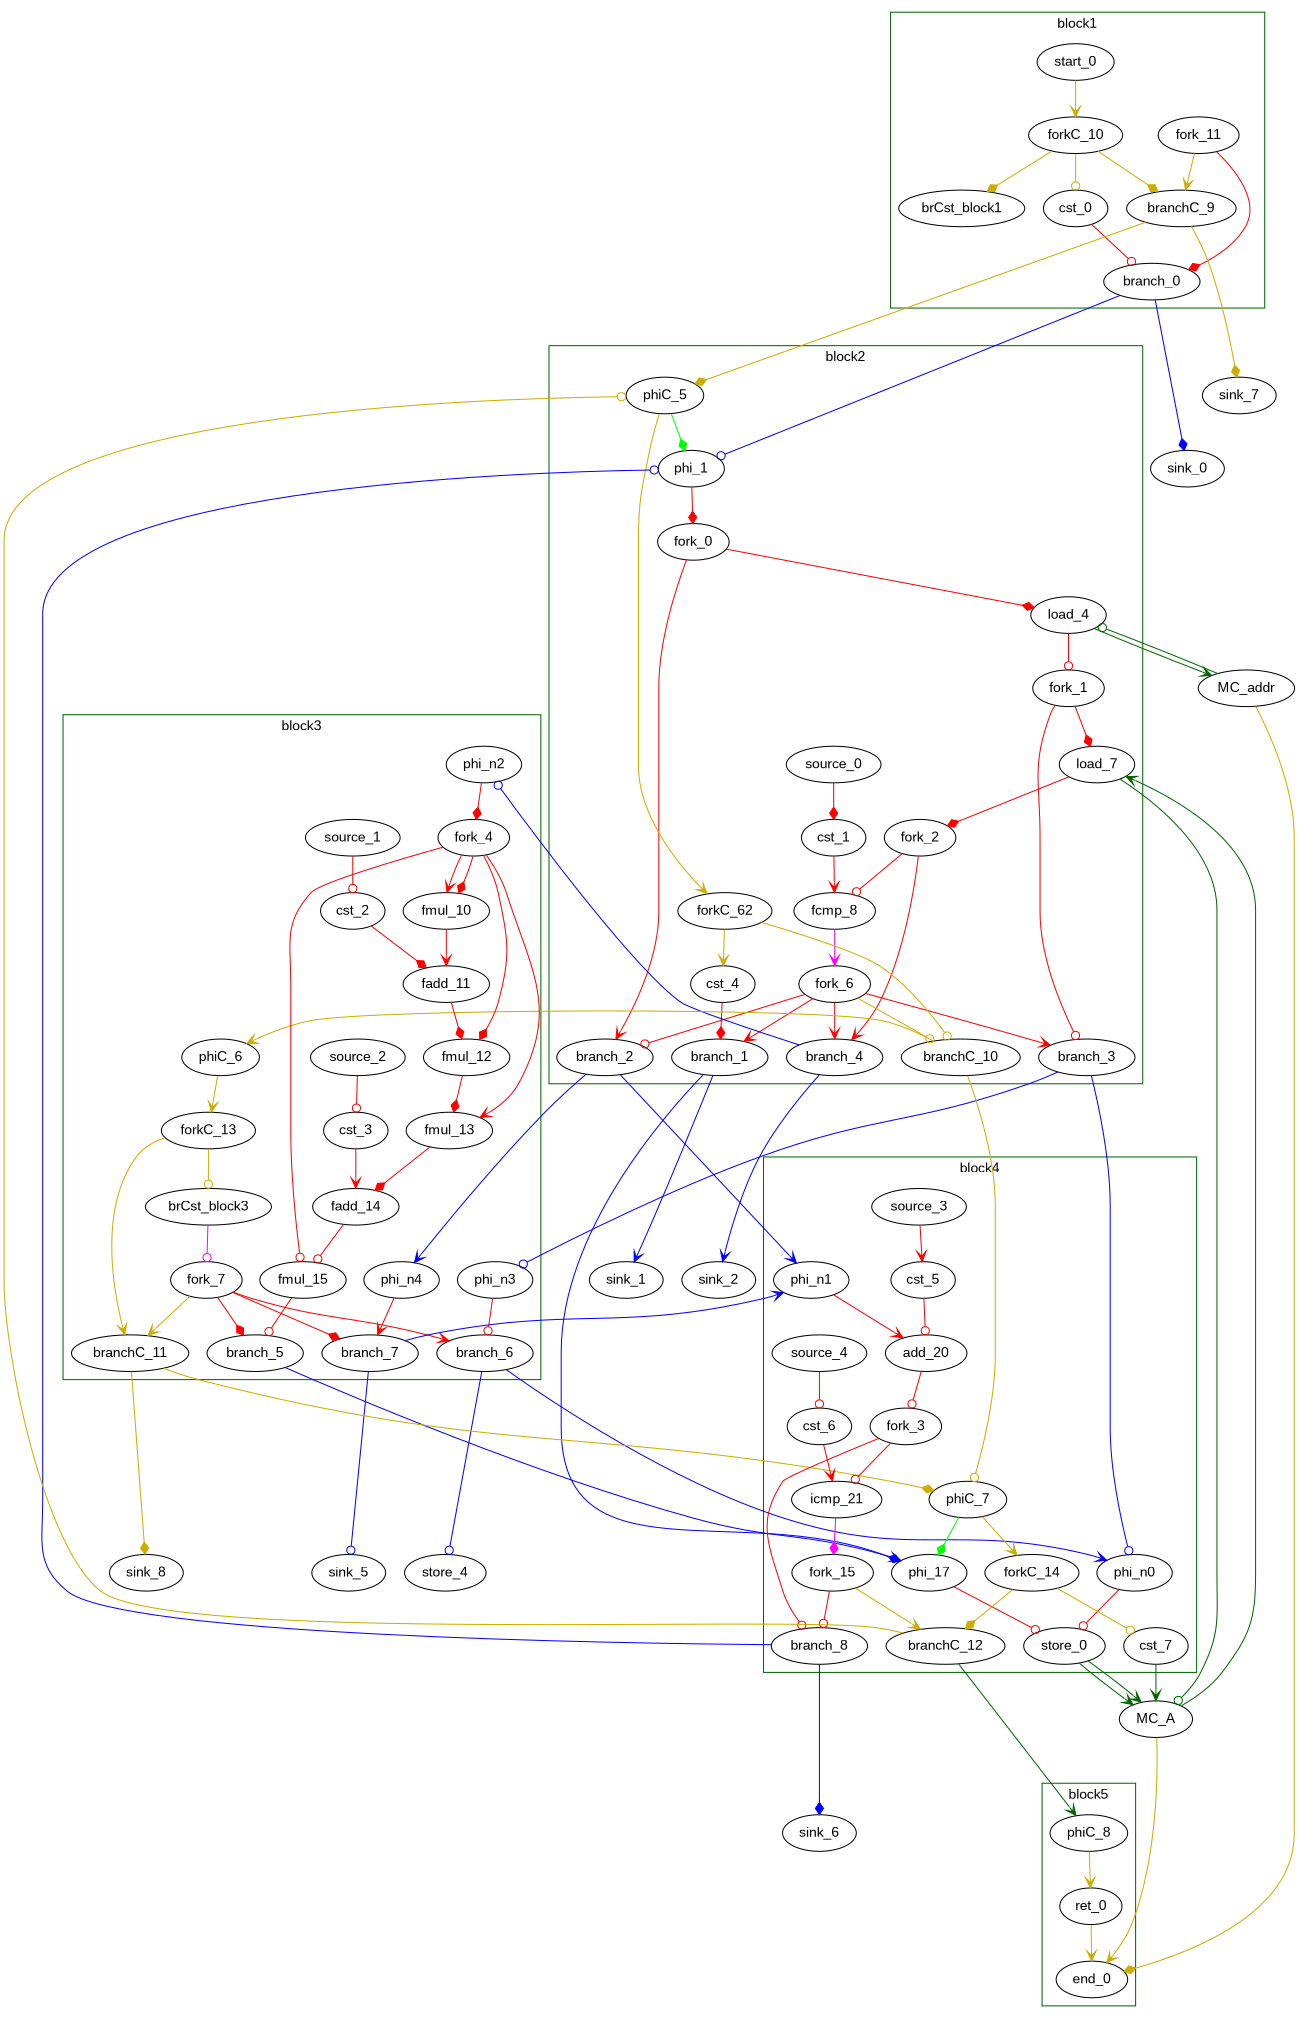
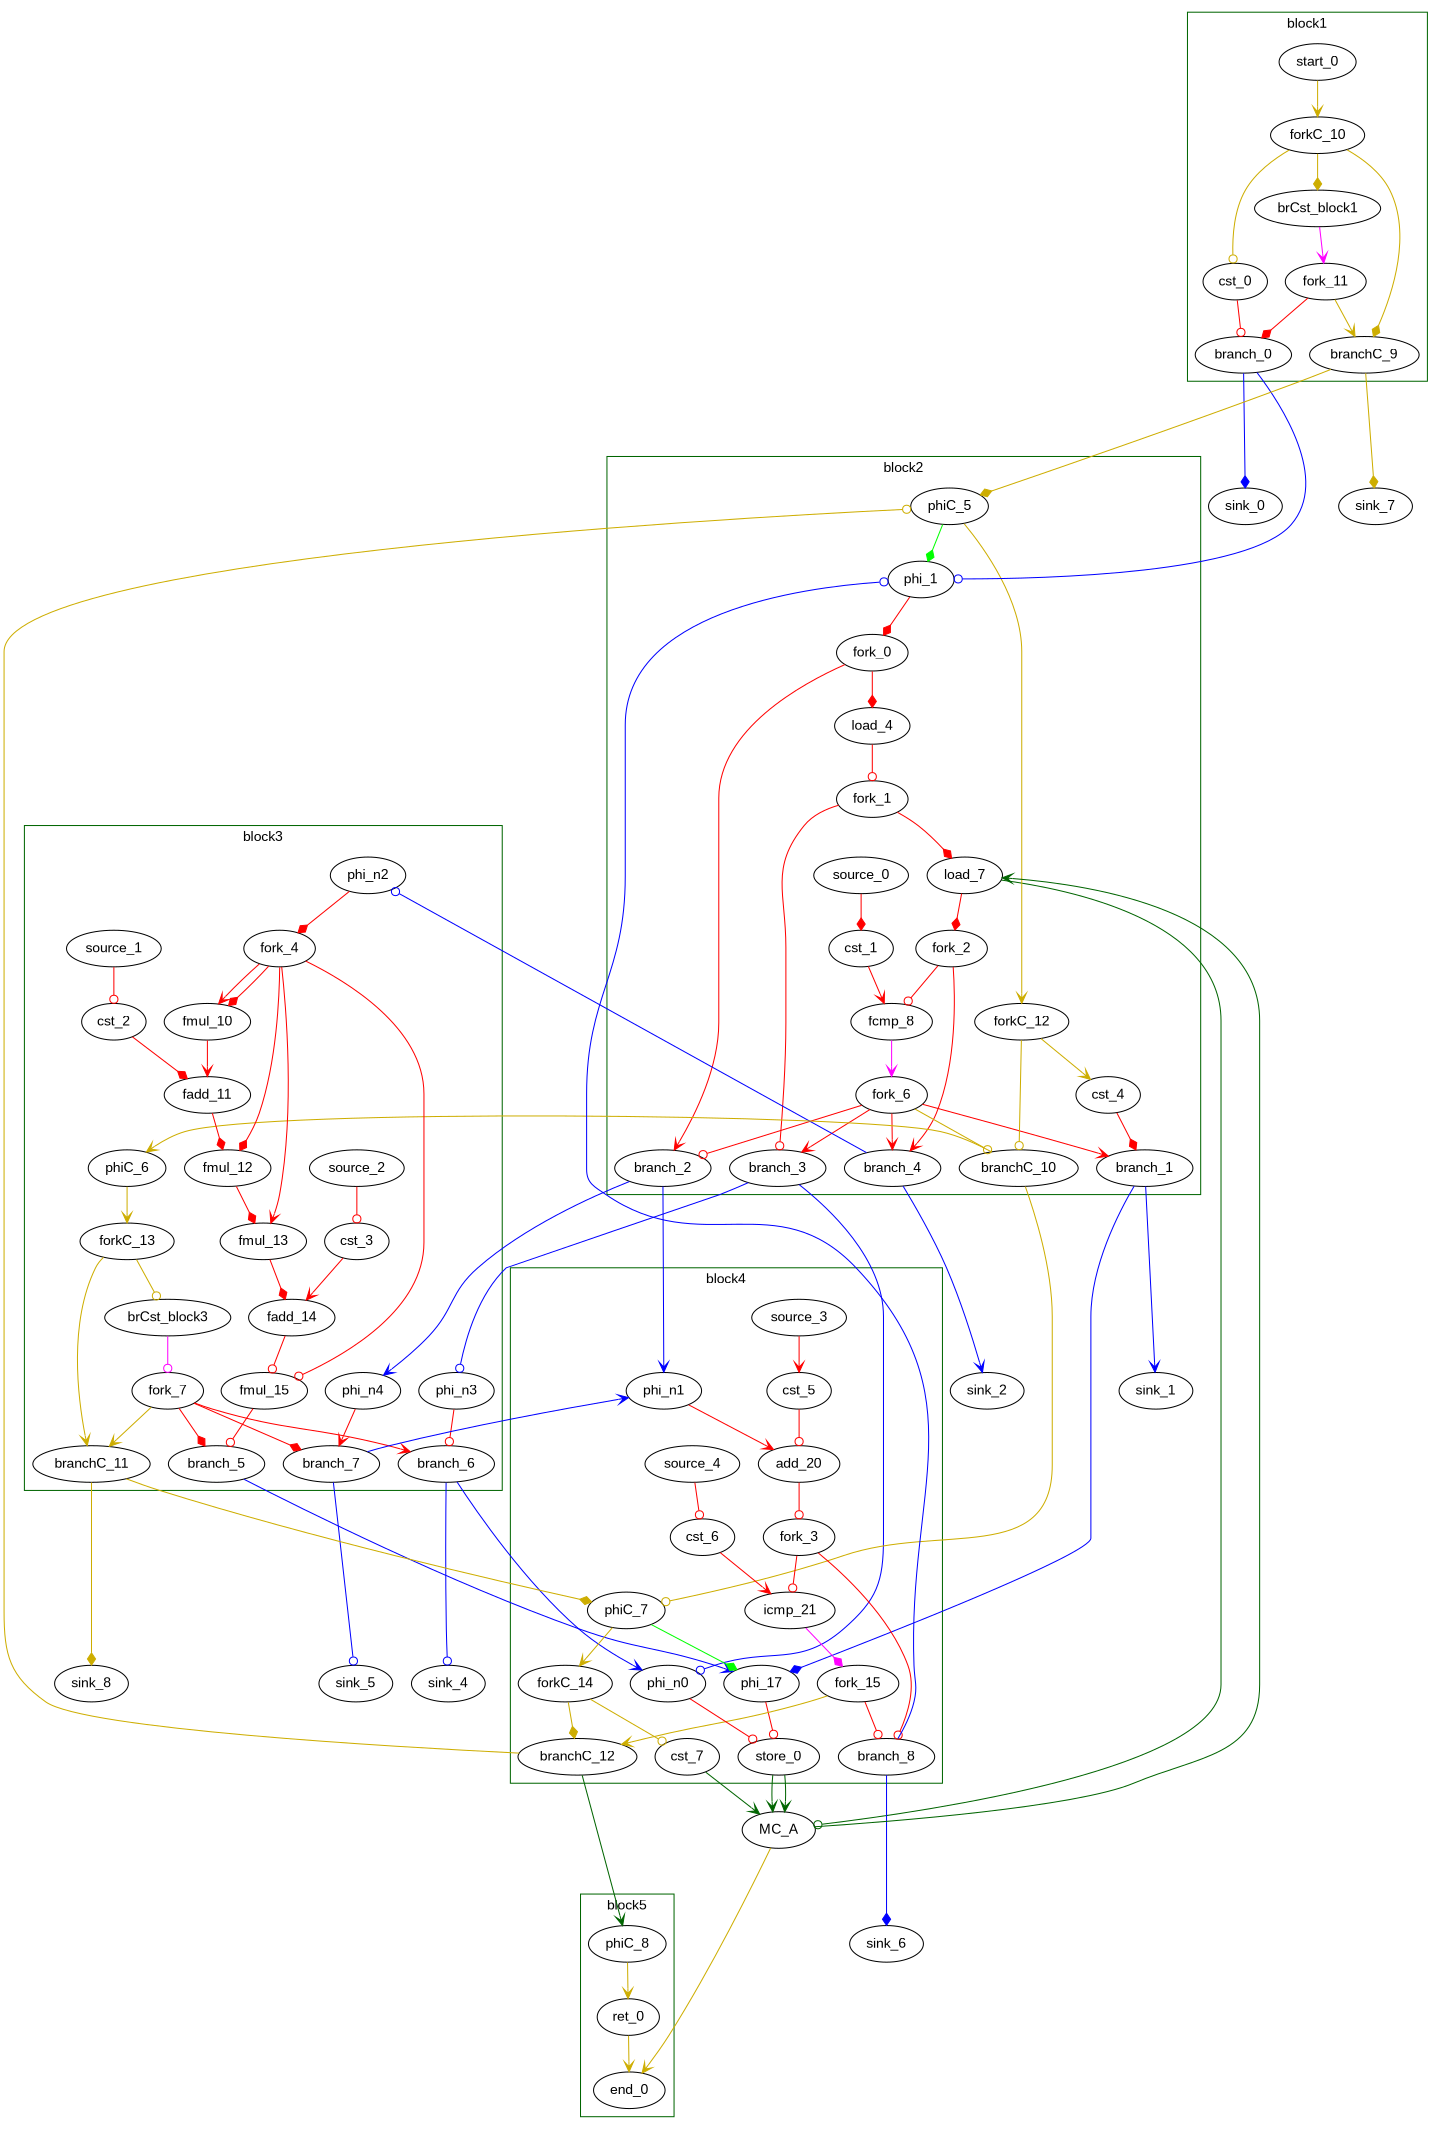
edge "brCst_block1" -> "fork_11": added
node "MC_addr": removed
node "forkC_62": label "forkC_62" -> "forkC_12"
node "store_4": label "store_4" -> "sink_4"
